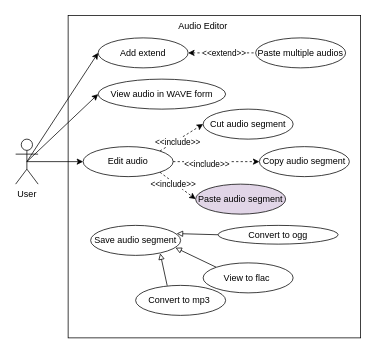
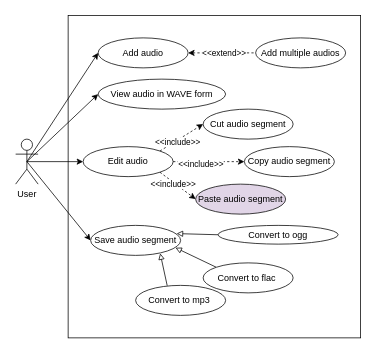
node "Audio Editor": removed
node "Add extend": label "Add extend" -> "Add audio"
node "Paste multiple audios": label "Paste multiple audios" -> "Add multiple audios"
node "Copy audio segment": moved (304, 162) -> (289, 162)
edge "User" -> "Save audio segment": added
node "View to flac": label "View to flac" -> "Convert to flac"
